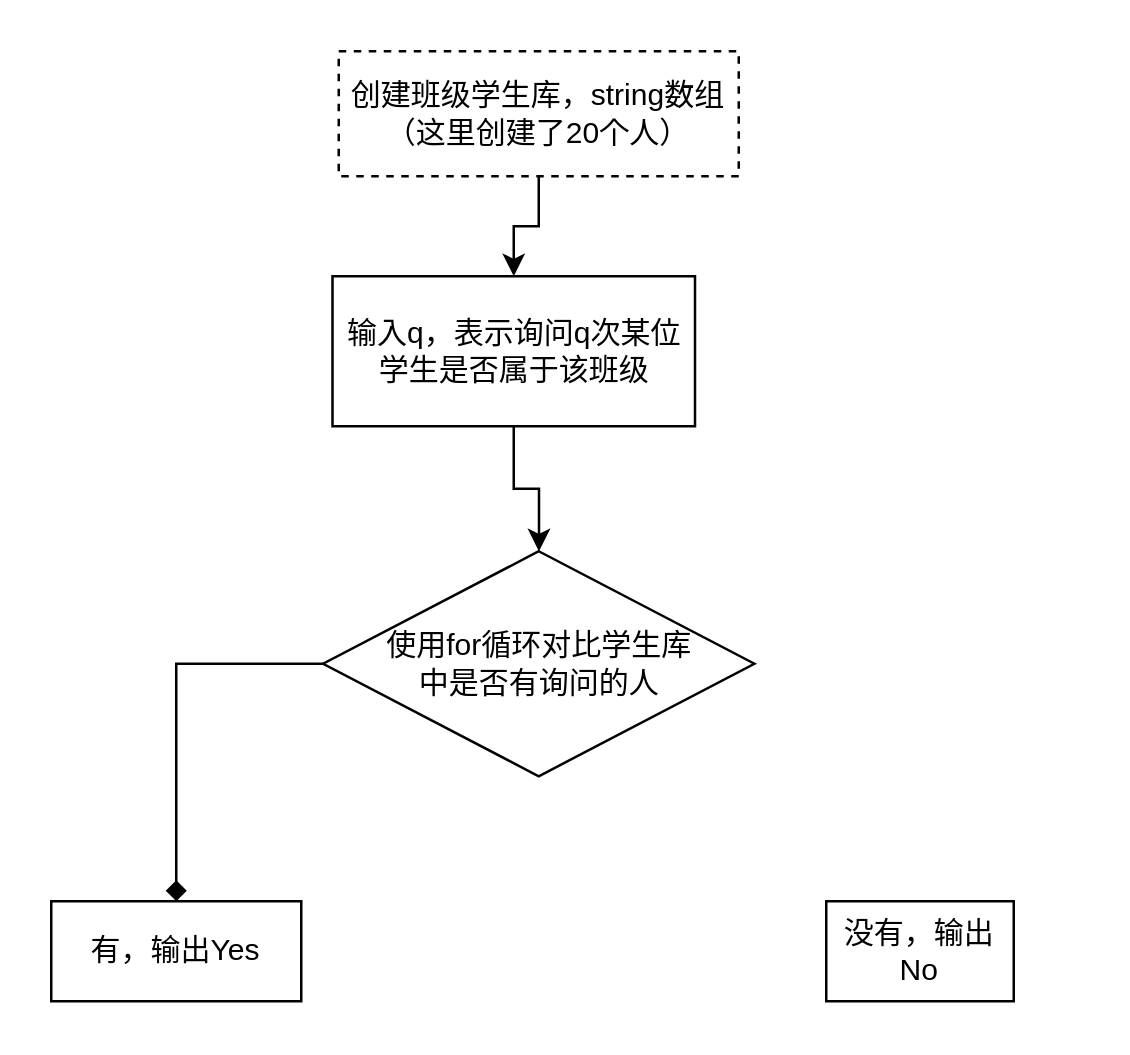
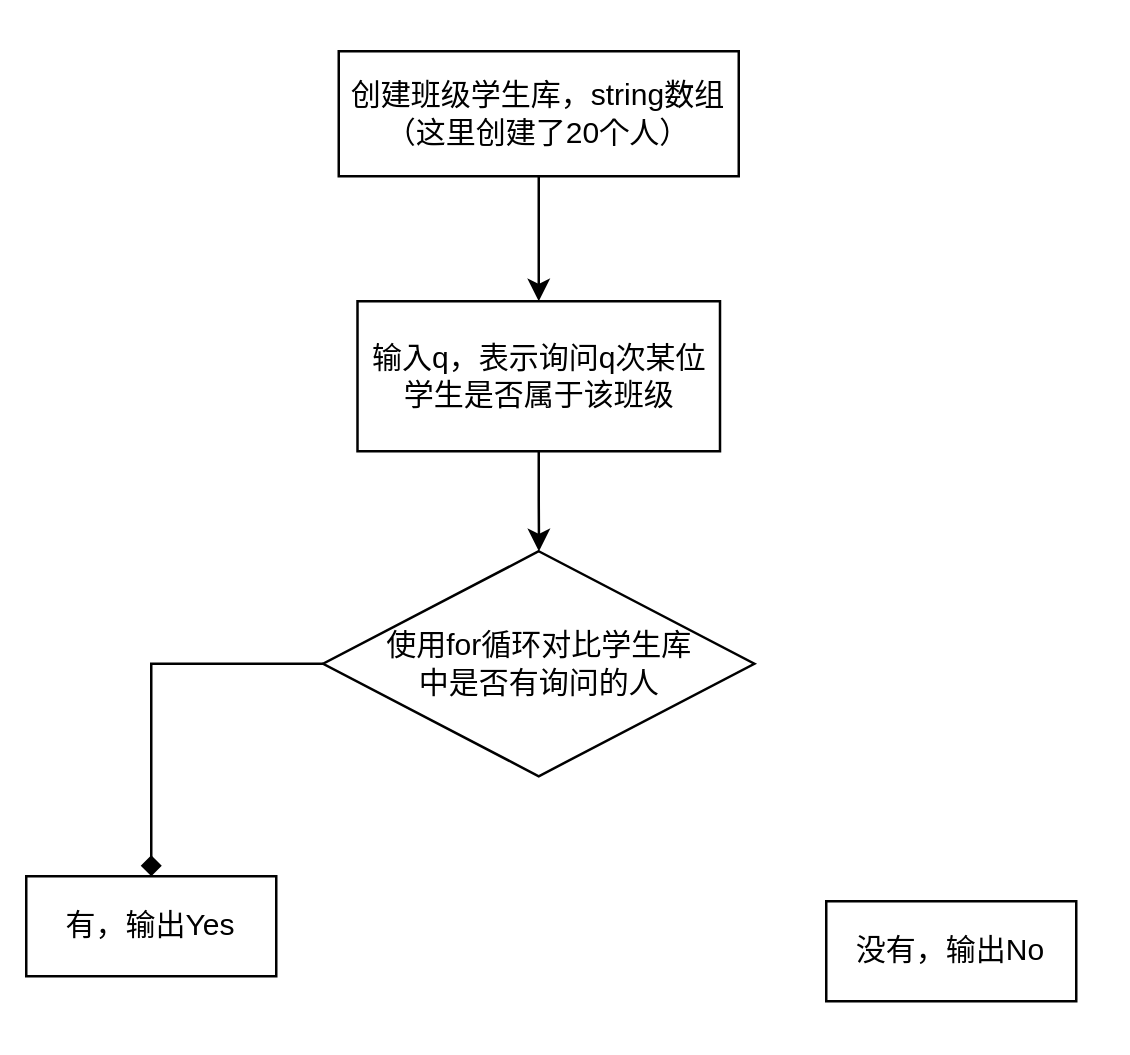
node "创建班级学生库，string数组 （这里创建了20个人）": style dashed -> solid
node "输入q，表示询问q次某位学生是否属于该班级": moved (514, 351) -> (539, 376)
node "有，输出Yes": moved (176, 951) -> (151, 926)
node "没有，输出No": size 188x100 -> 250x100
